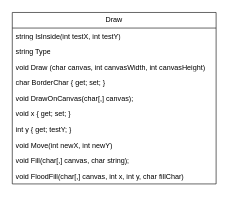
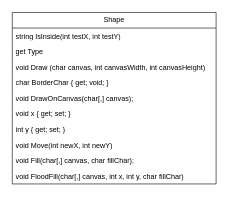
node "Draw": label "Draw" -> "Shape"
node "string Type": label "string Type" -> "get Type"
node "char BorderChar { get; set; }": label "char BorderChar { get; set; }" -> "char BorderChar { get; void; }"
node "int y { get; testY; }": label "int y { get; testY; }" -> "int y { get; set; }"
node "void Fill(char[,] canvas, char string);": label "void Fill(char[,] canvas, char string);" -> "void Fill(char[,] canvas, char fillChar);"
